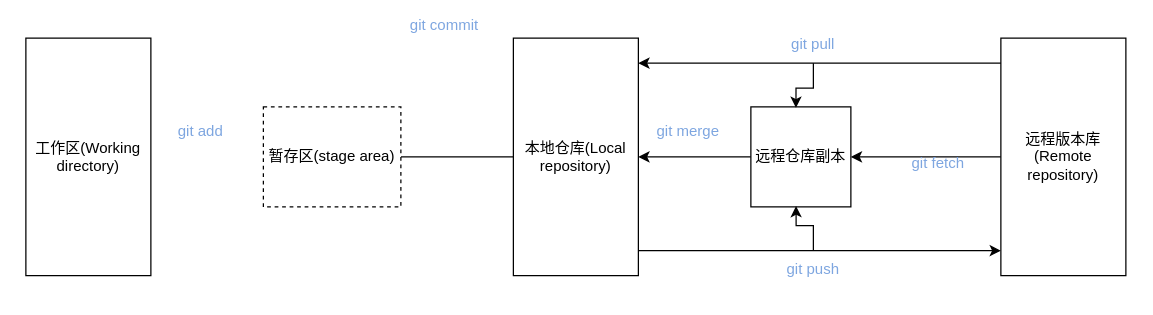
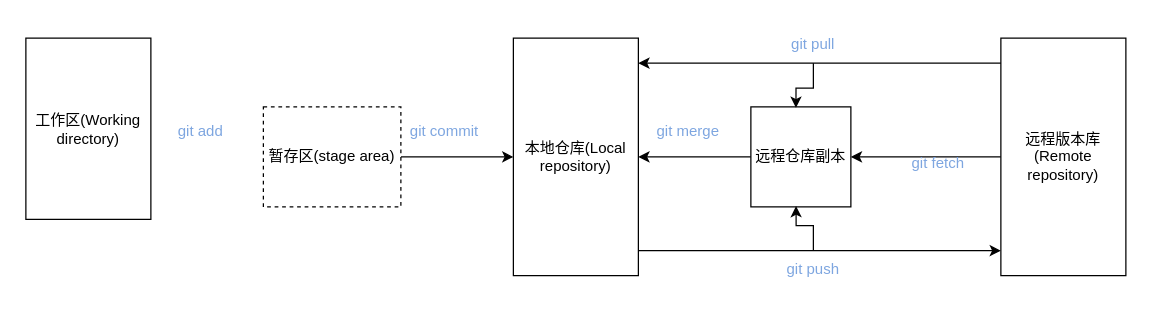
node "git commit": moved (444, 26) -> (444, 132)
node "工作区(Working directory)": size 125x238 -> 125x181
edge "暂存区(stage area)" -- "本地仓库(Local repository)": arrowhead none -> classic
